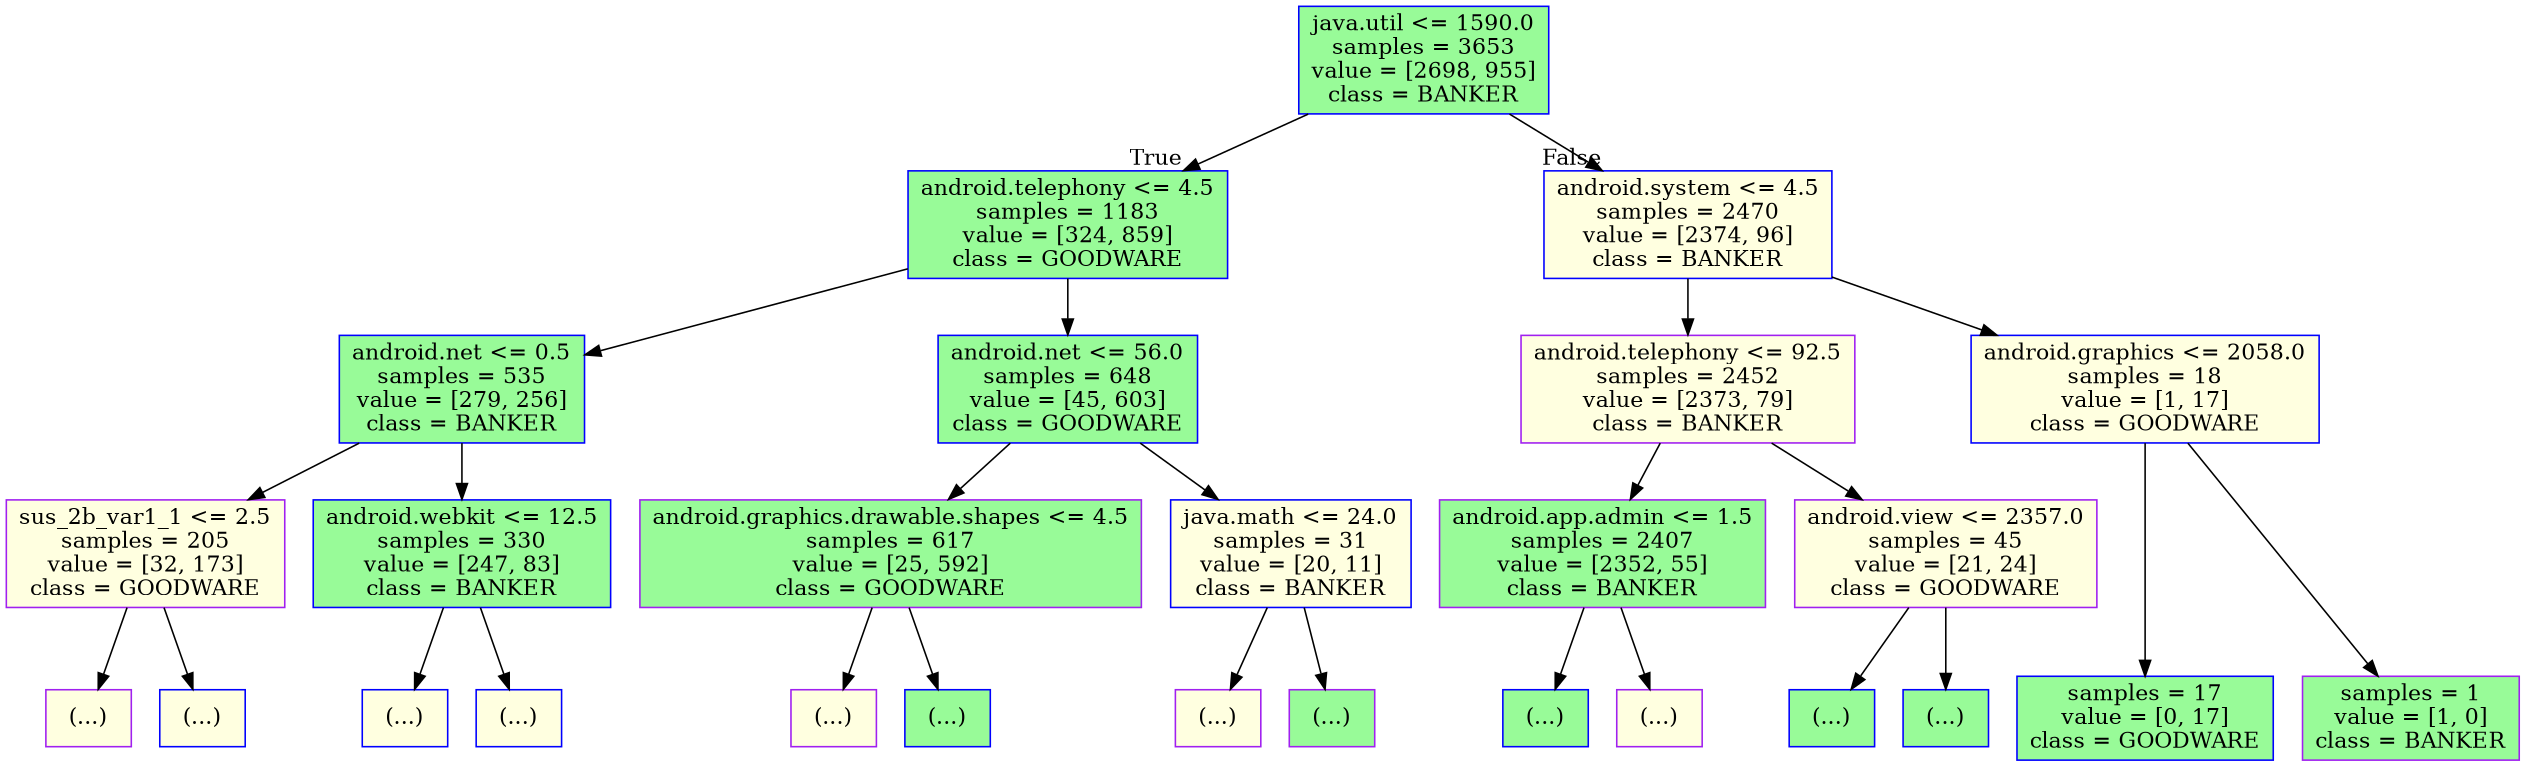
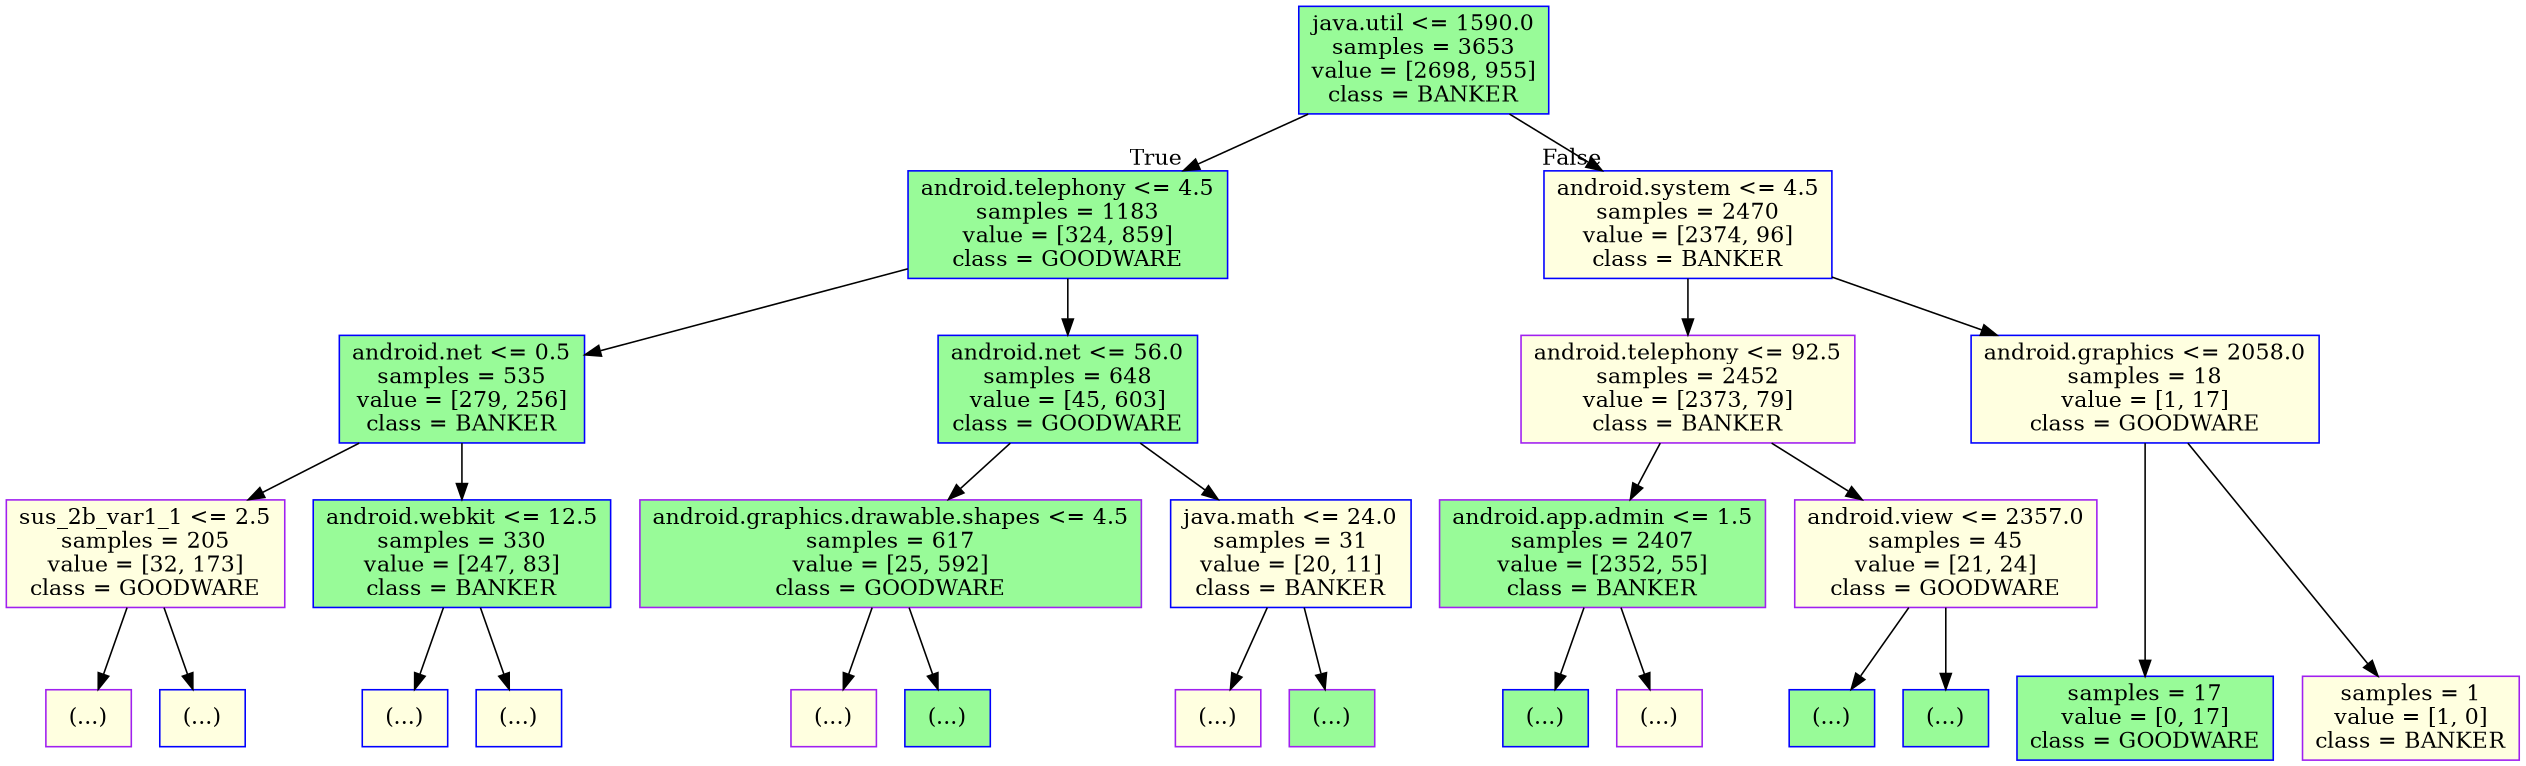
node "samples = 1 value = [1, 0] class = BANKER": fillcolor palegreen -> lightyellow
